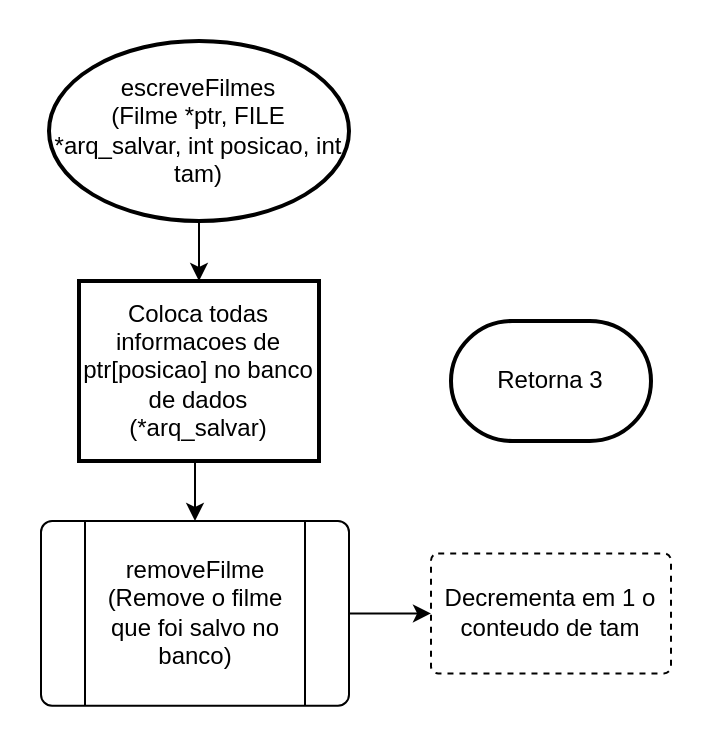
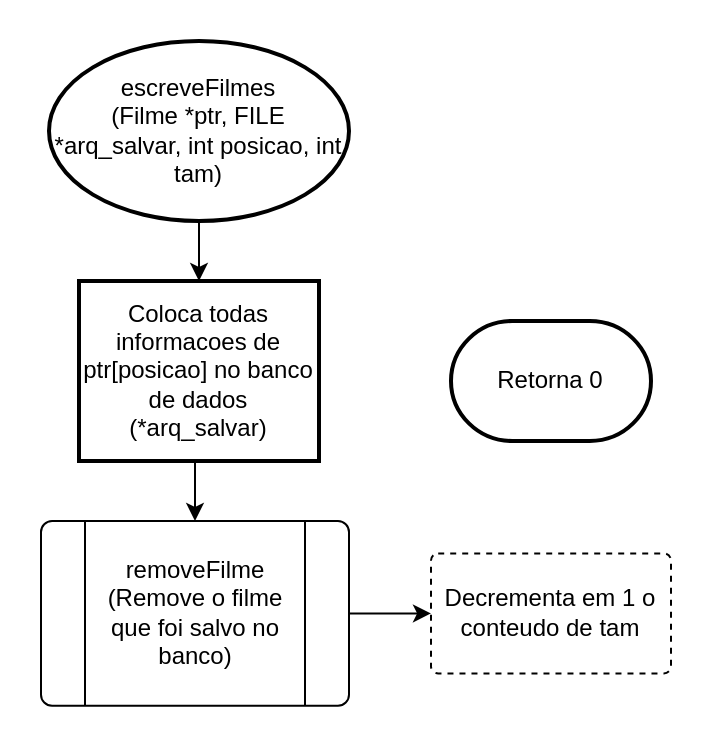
node "Retorna 3": label "Retorna 3" -> "Retorna 0"
